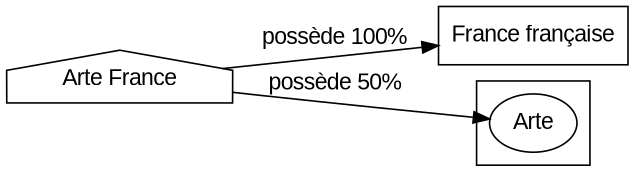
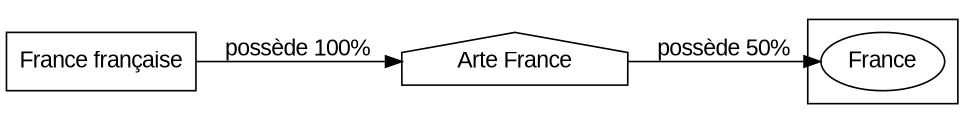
edge "Arte France" -> "France française": reversed
node "Arte": label "Arte" -> "France"
